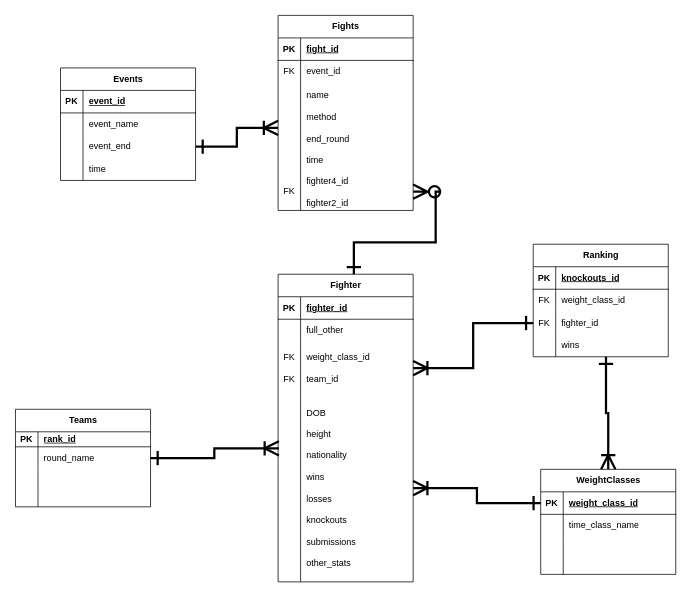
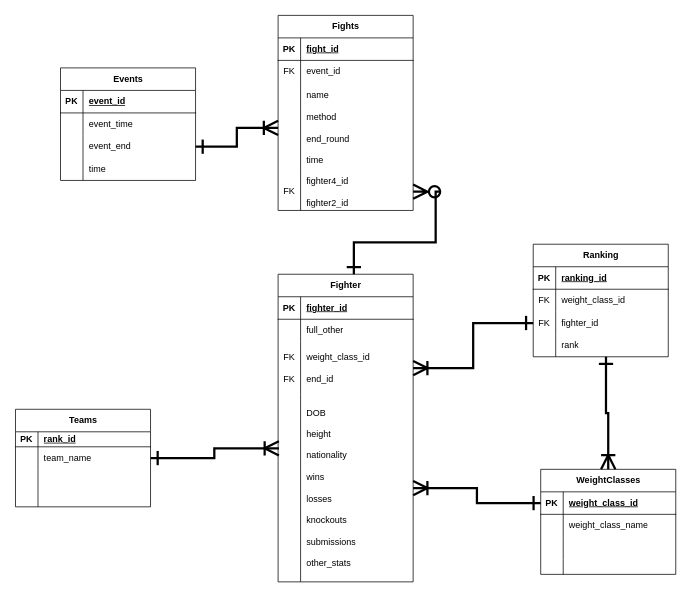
node "event_name": label "event_name" -> "event_time"
node "knockouts_id": label "knockouts_id" -> "ranking_id"
node "wins": label "wins" -> "rank"
node "weight_class_id team_id": label "weight_class_id team_id" -> "weight_class_id end_id"
node "round_name": label "round_name" -> "team_name"
node "time_class_name": label "time_class_name" -> "weight_class_name"
